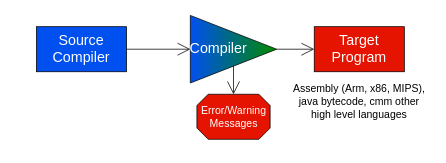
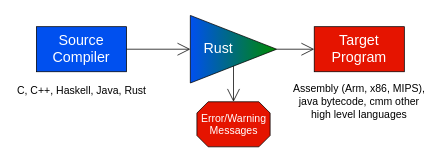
node "Compiler": label "Compiler" -> "Rust"
node "C, C++, Haskell, Java, Rust": added
node "Error/WarningMessages": moved (233, 117) -> (233, 124)
